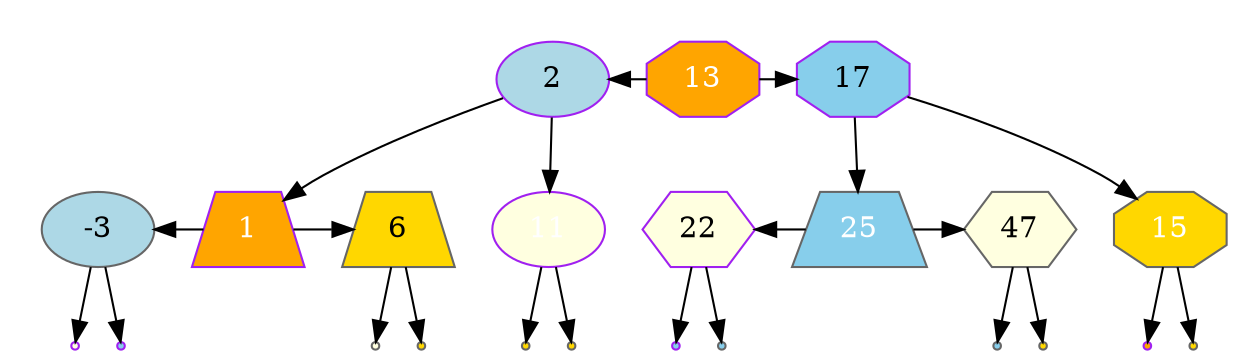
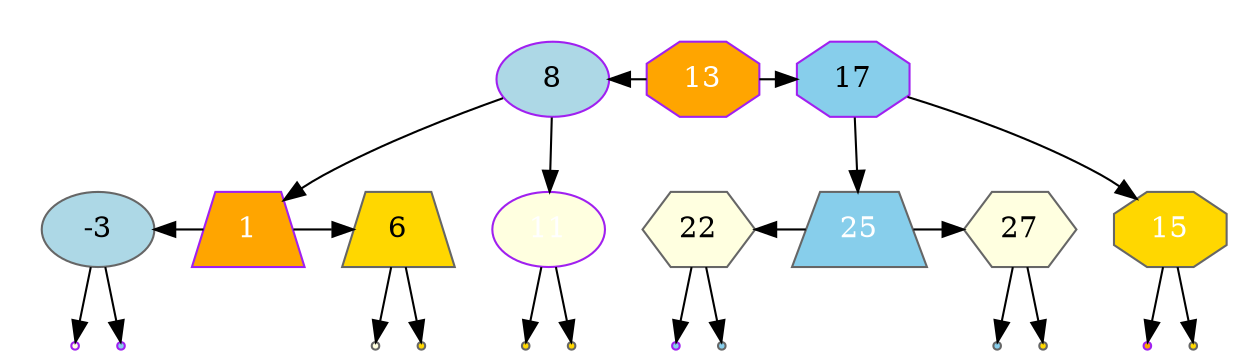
node "2": label "2" -> "8"
node "22": color purple -> gray40
node "47": label "47" -> "27"
